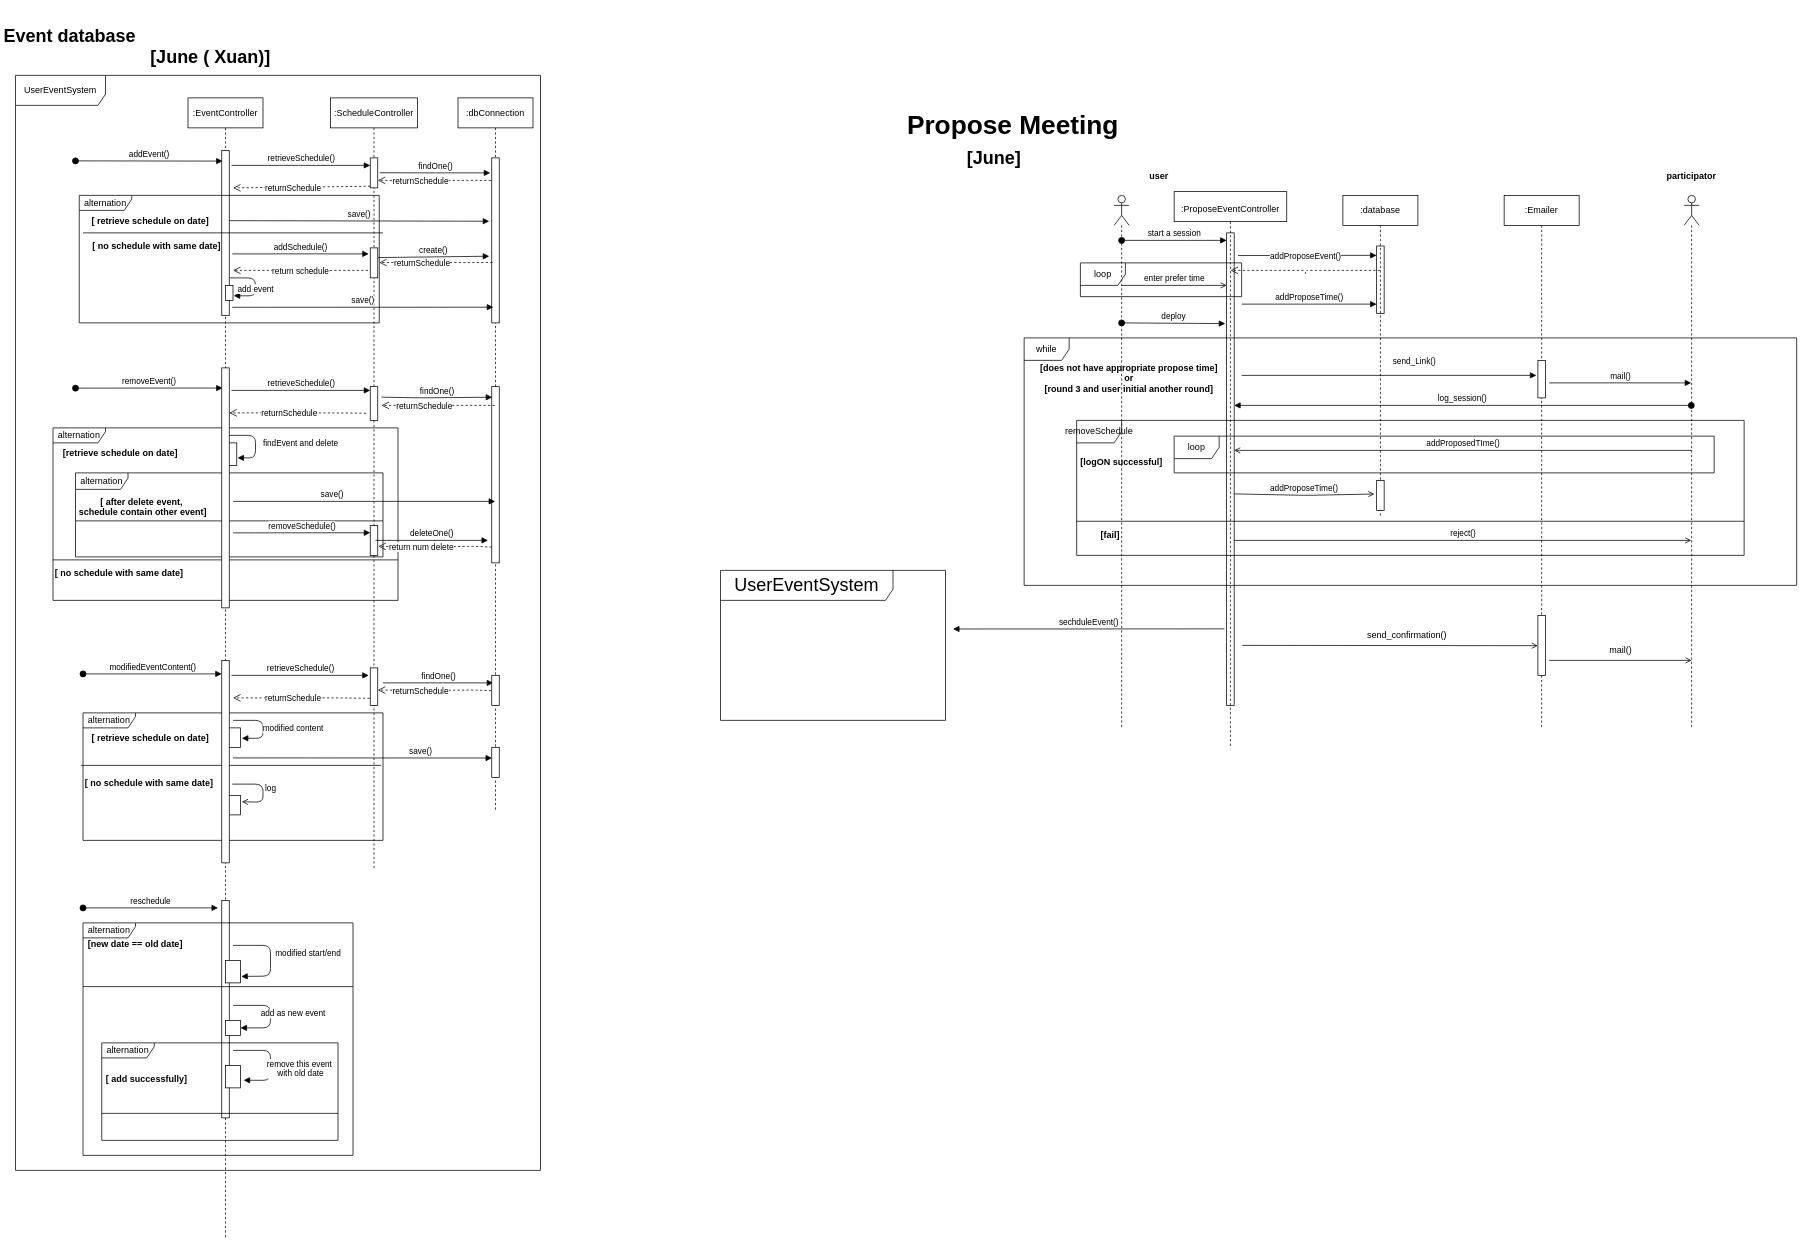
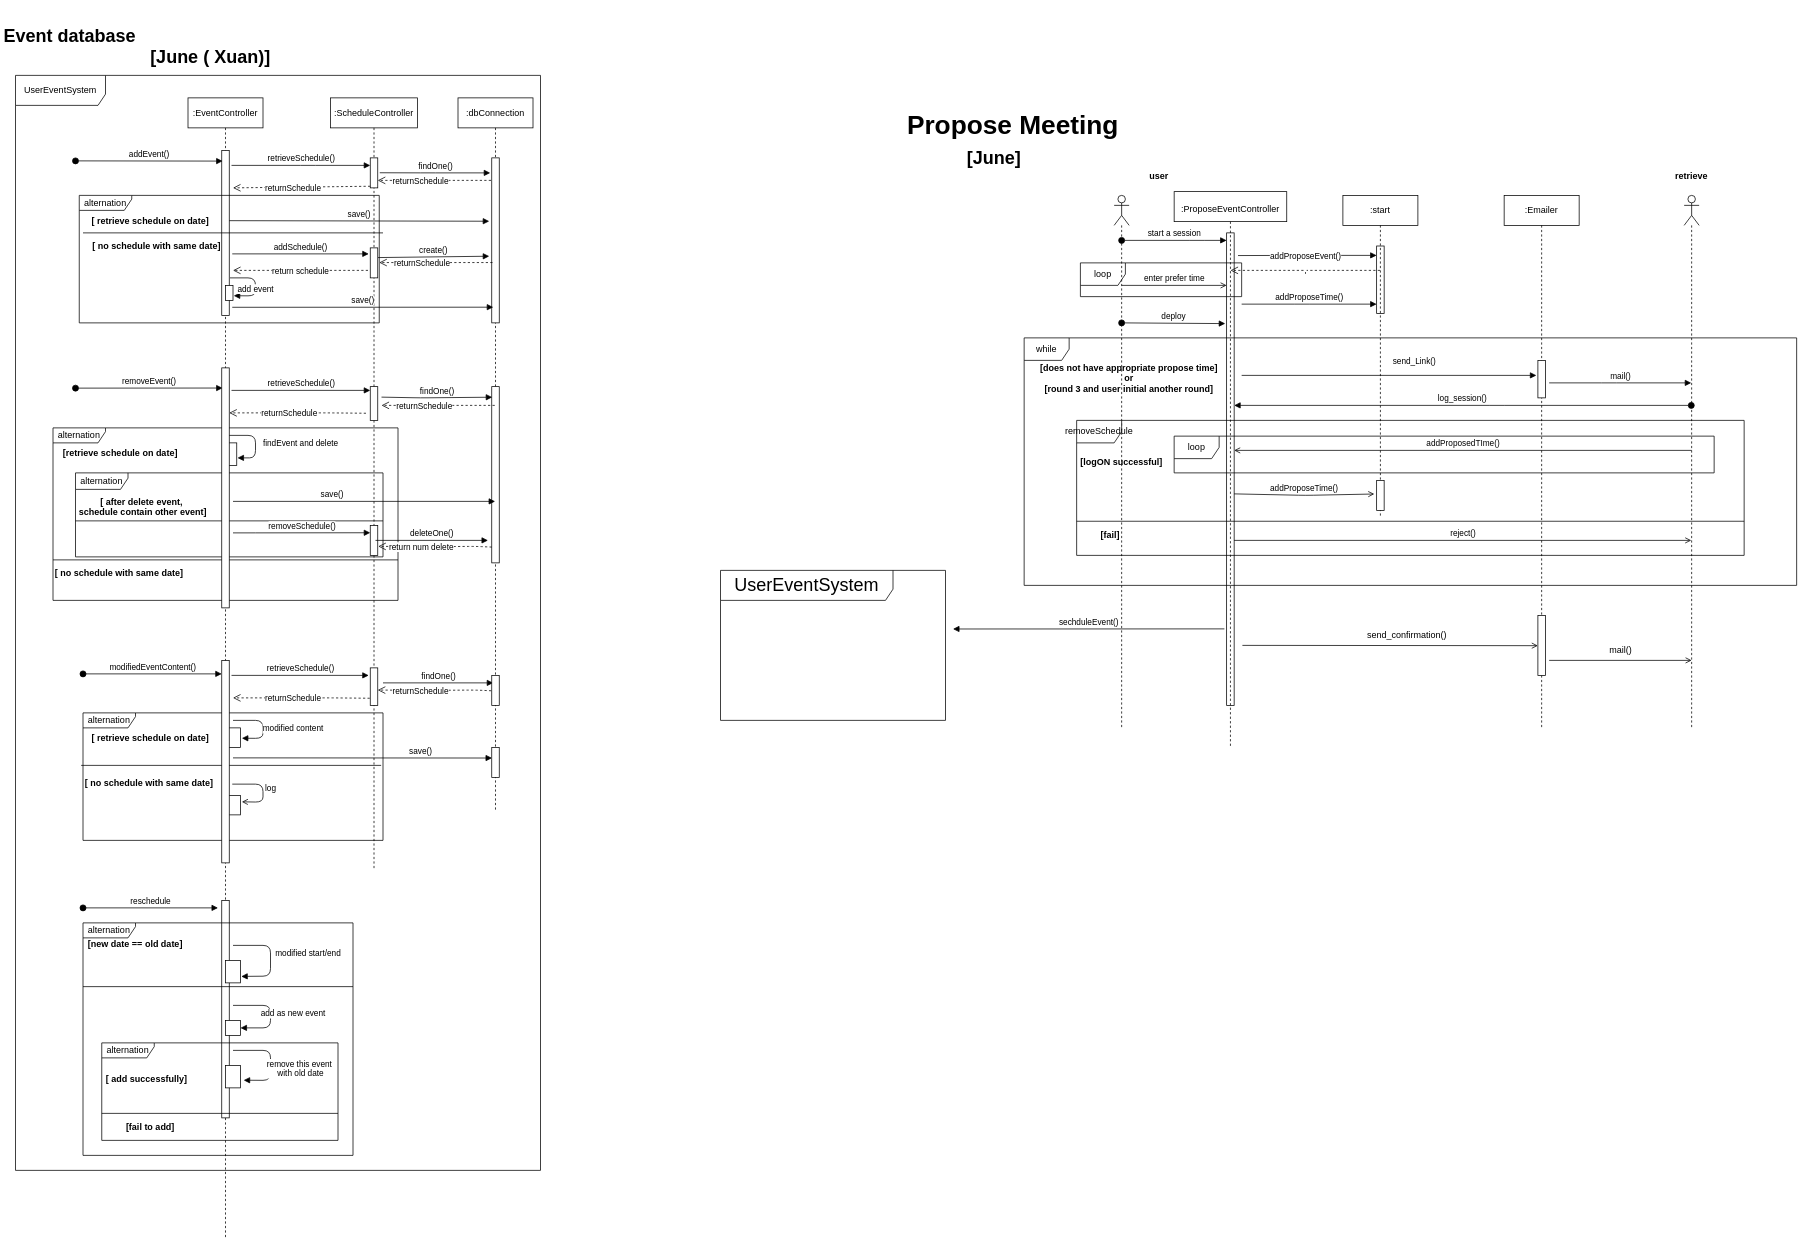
node "participator": label "participator" -> "retrieve"
node ":database": label ":database" -> ":start"
node "[fail to add]": added
